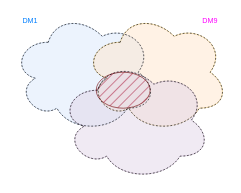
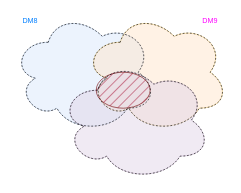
node "DM1": label "DM1" -> "DM8"
